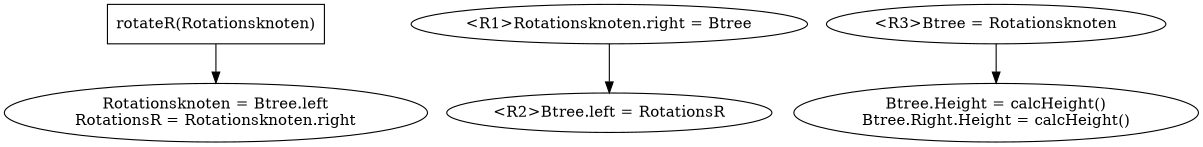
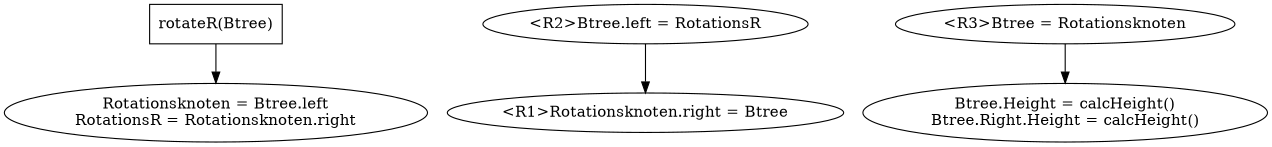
node "rotateR(Rotationsknoten)": label "rotateR(Rotationsknoten)" -> "rotateR(Btree)"
edge "<R1>Rotationsknoten.right = Btree" -> "<R2>Btree.left = RotationsR": reversed
